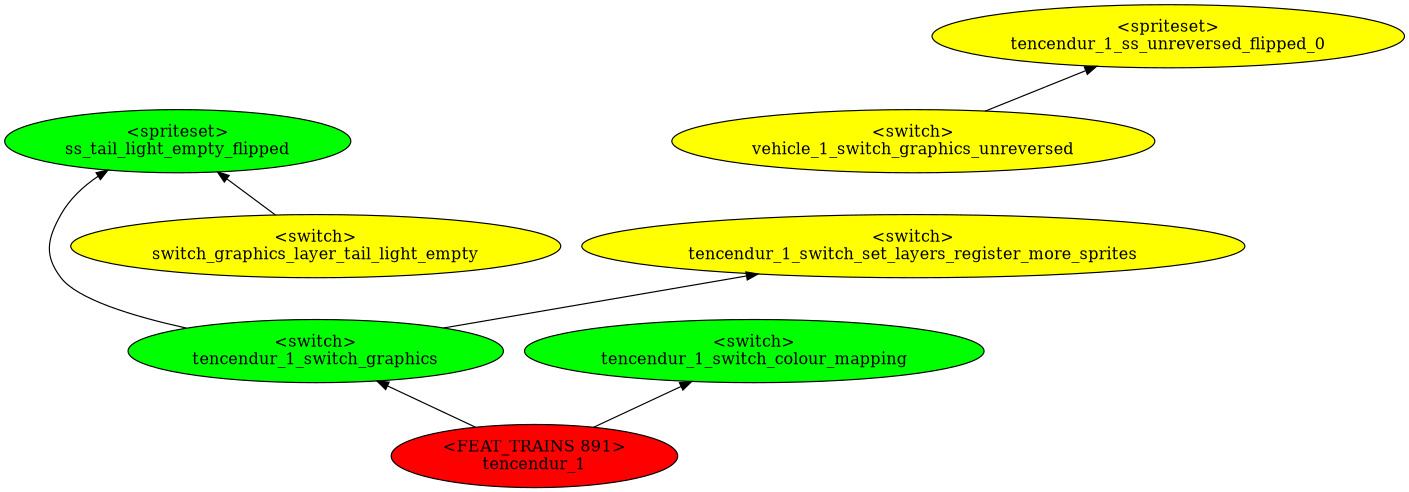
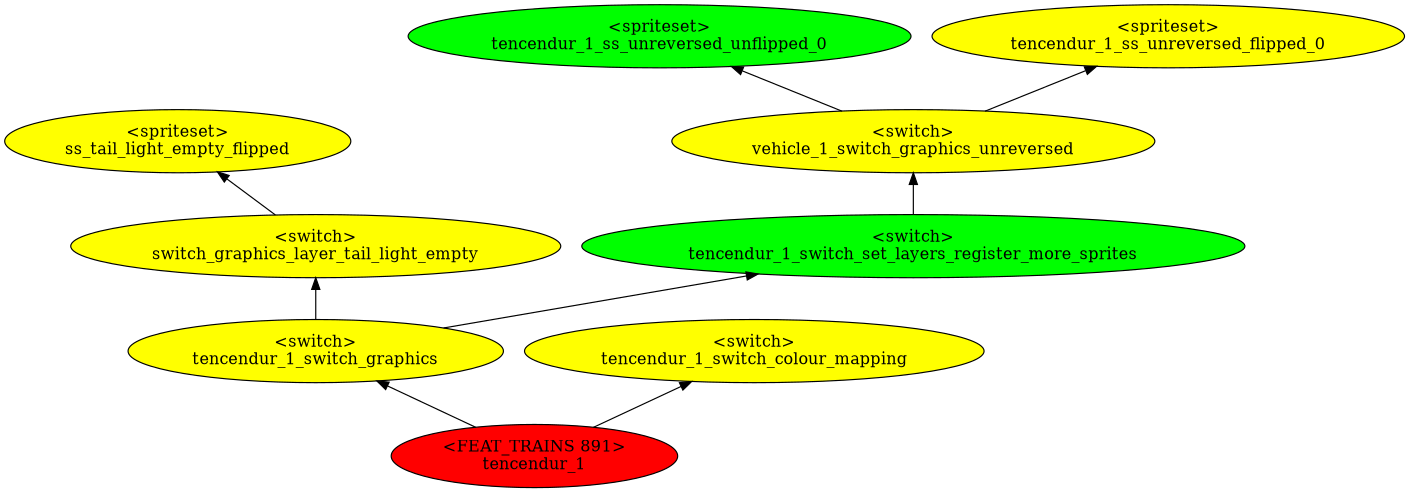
node "<spriteset> tencendur_1_ss_unreversed_unflipped_0": added
node "<spriteset> ss_tail_light_empty_flipped": fillcolor green -> yellow
edge "<switch> tencendur_1_switch_set_layers_register_more_sprites" -> "<switch> vehicle_1_switch_graphics_unreversed": added
node "<switch> tencendur_1_switch_set_layers_register_more_sprites": fillcolor yellow -> green
edge "<switch> tencendur_1_switch_graphics" -> "<spriteset> ss_tail_light_empty_flipped": now "<switch> tencendur_1_switch_graphics" -> "<switch> switch_graphics_layer_tail_light_empty"
node "<switch> tencendur_1_switch_graphics": fillcolor green -> yellow
node "<switch> tencendur_1_switch_colour_mapping": fillcolor green -> yellow
